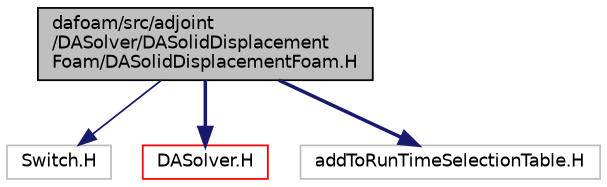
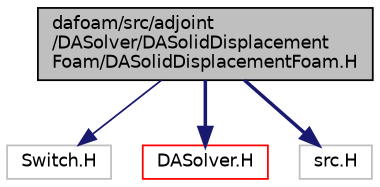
node "addToRunTimeSelectionTable.H": label "addToRunTimeSelectionTable.H" -> "src.H"
